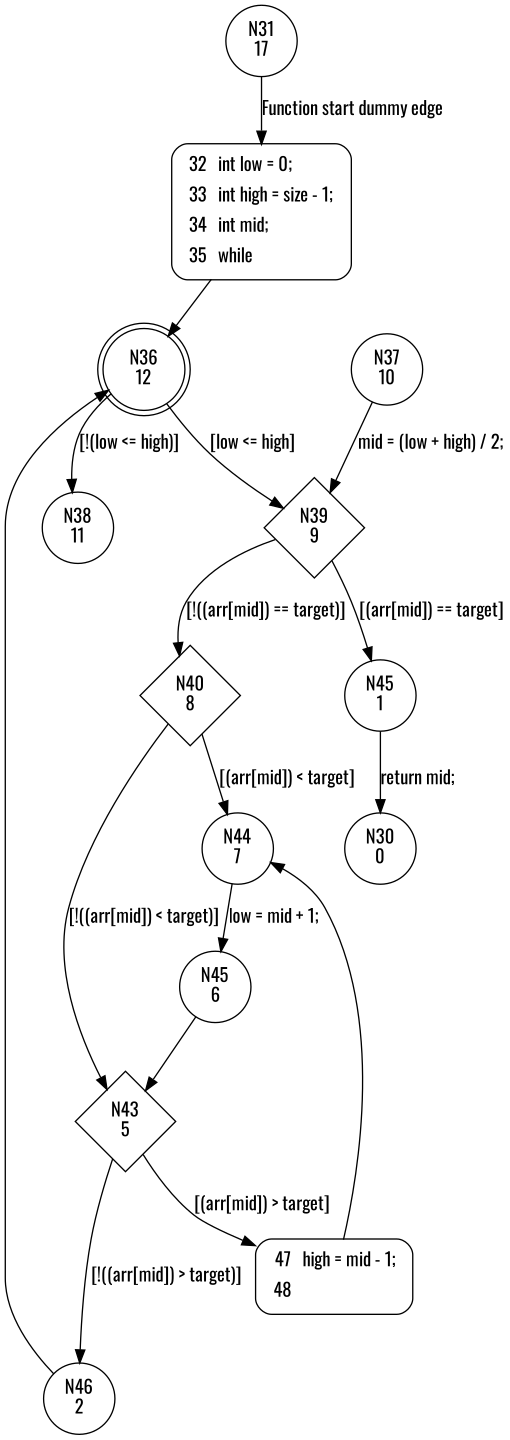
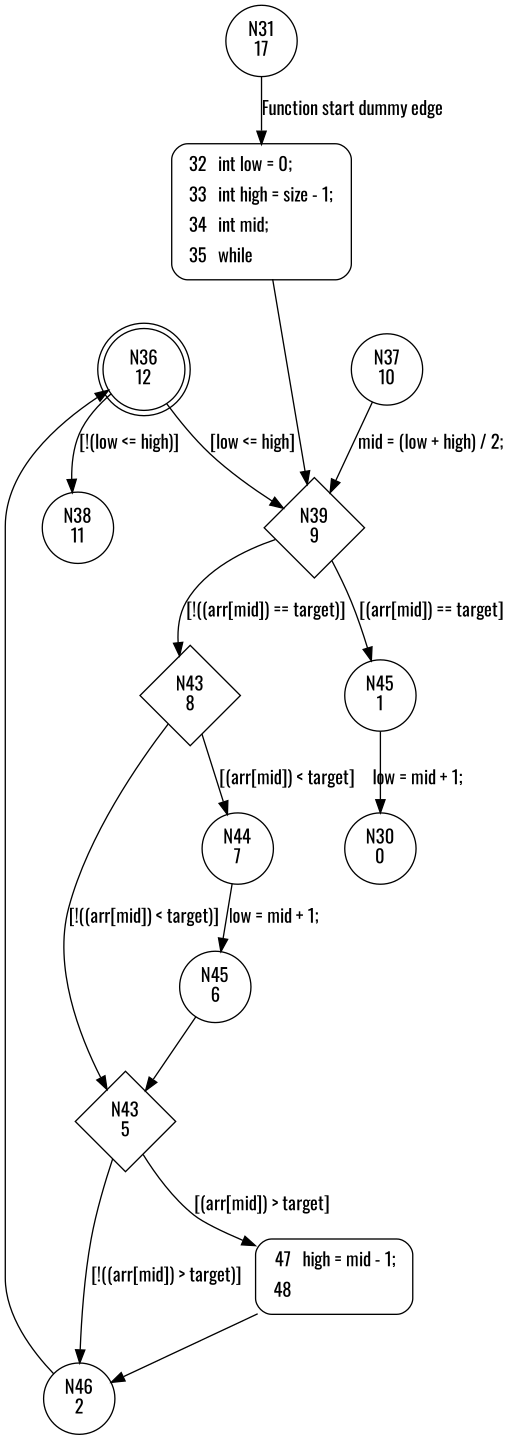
edge "32" -> "N36 12": now "32" -> "N39 9"
node "N40 8": label "N40 8" -> "N43 8"
edge "N45 1" -> "N30 0": label "return mid;" -> "low = mid + 1;"
edge "47" -> "N44 7": now "47" -> "N46 2"
